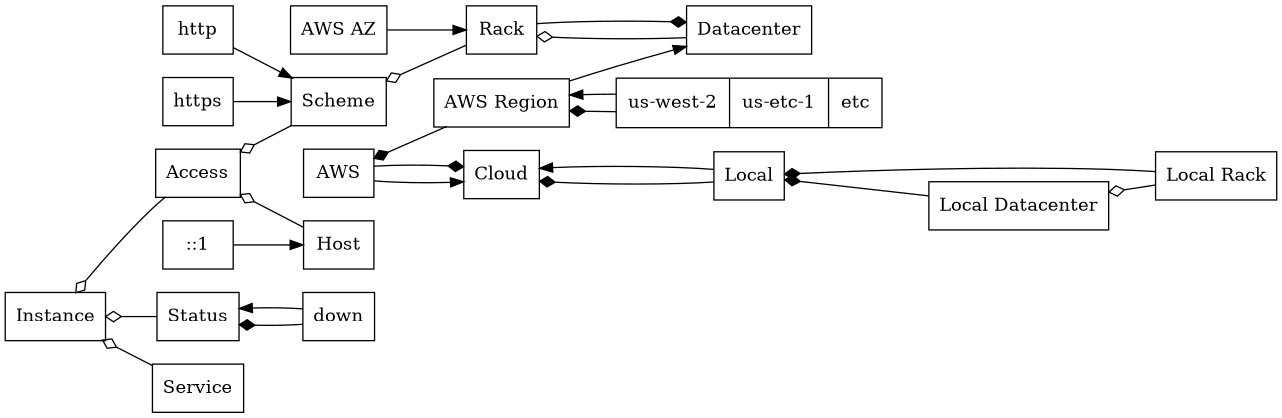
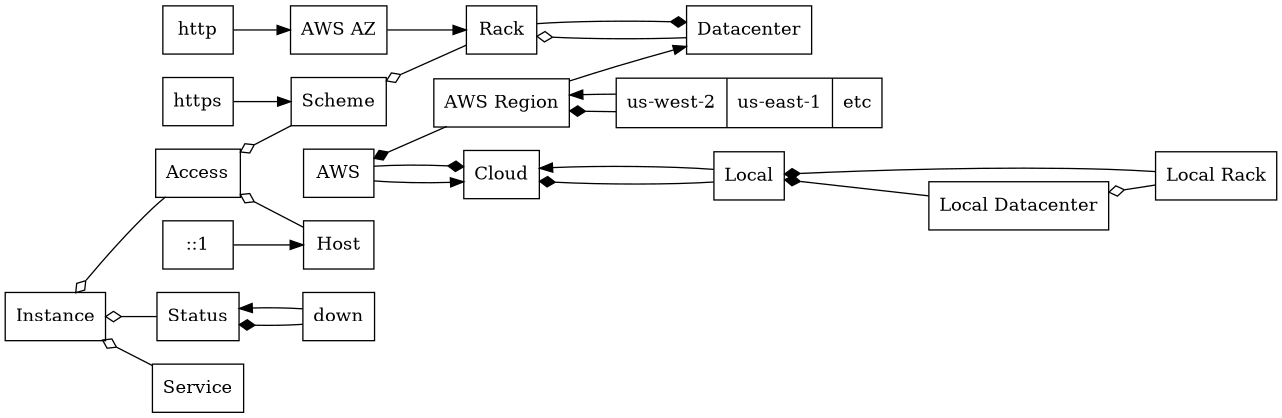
edge "http" -> "Scheme": now "http" -> "AWS AZ"
node "us-west-2": text "us-etc-1" -> "us-east-1"
